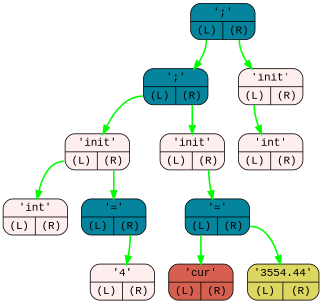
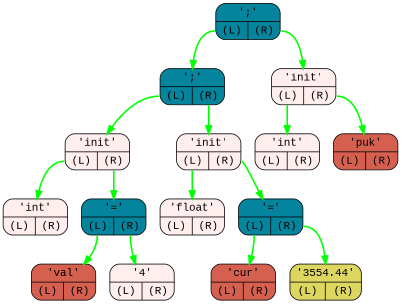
node "'puk'": added
node "'float'": added
node "'val'": added
